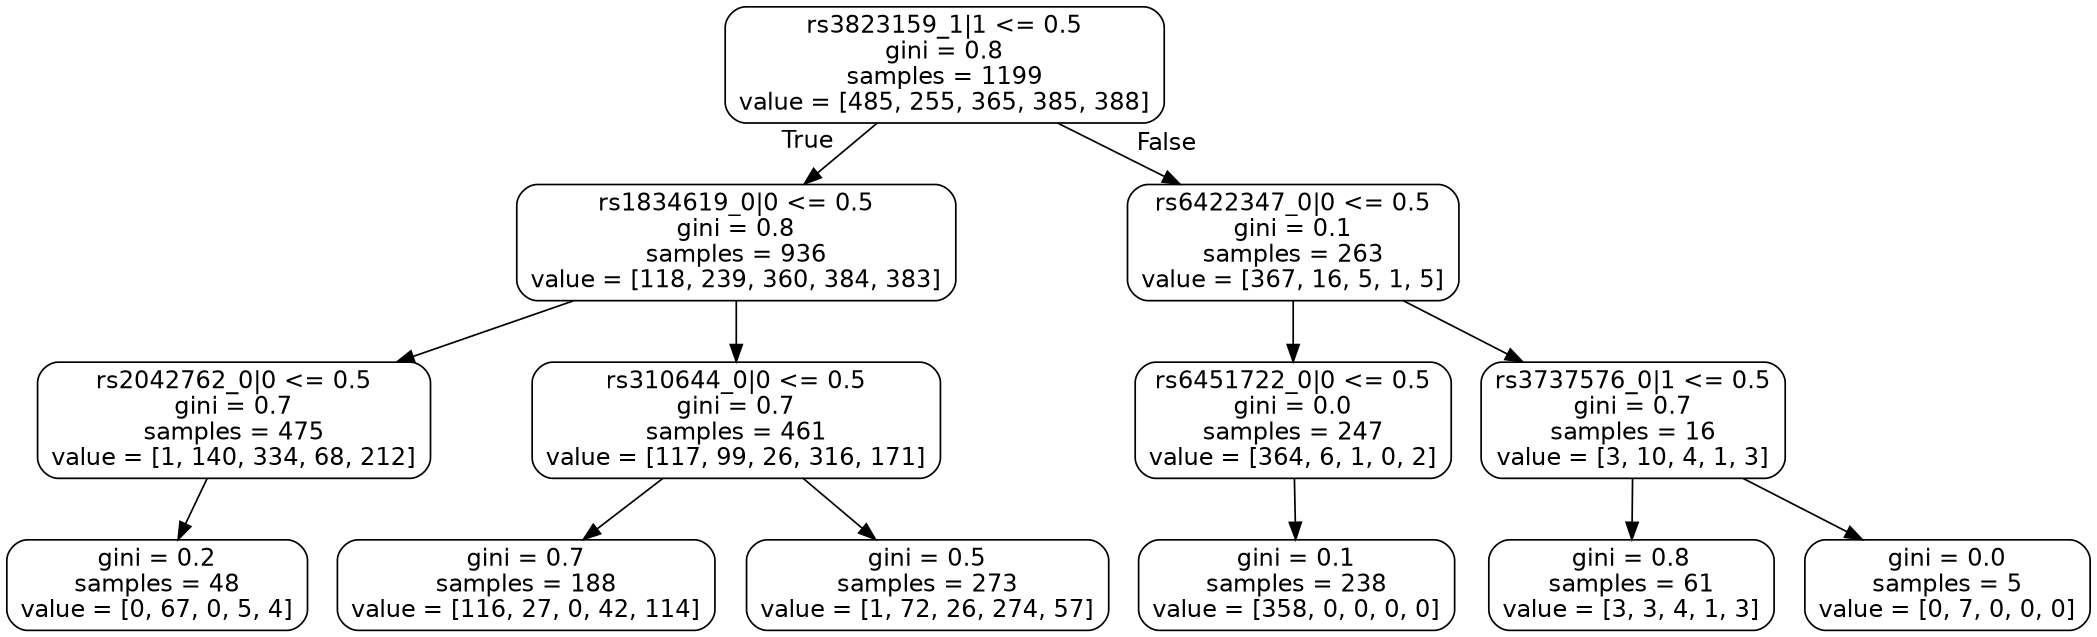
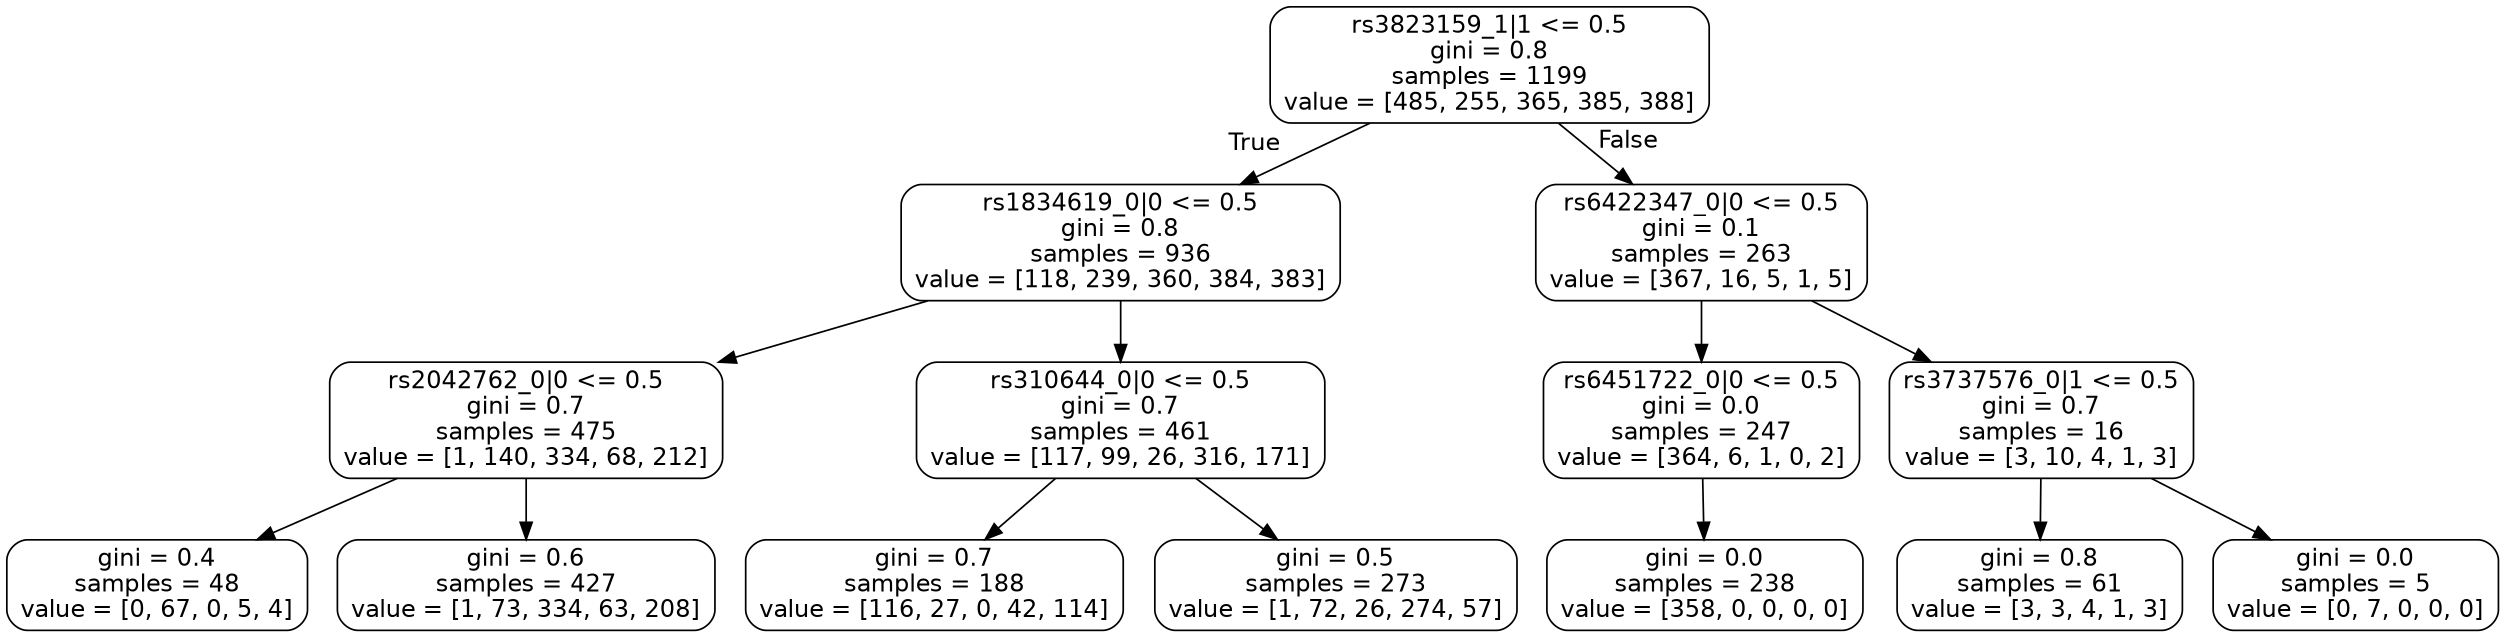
node "gini = 0.2 samples = 48 value = [0, 67, 0, 5, 4]": label "gini = 0.2 samples = 48 value = [0, 67, 0, 5, 4]" -> "gini = 0.4 samples = 48 value = [0, 67, 0, 5, 4]"
node "gini = 0.6 samples = 427 value = [1, 73, 334, 63, 208]": added
node "gini = 0.1 samples = 238 value = [358, 0, 0, 0, 0]": label "gini = 0.1 samples = 238 value = [358, 0, 0, 0, 0]" -> "gini = 0.0 samples = 238 value = [358, 0, 0, 0, 0]"
